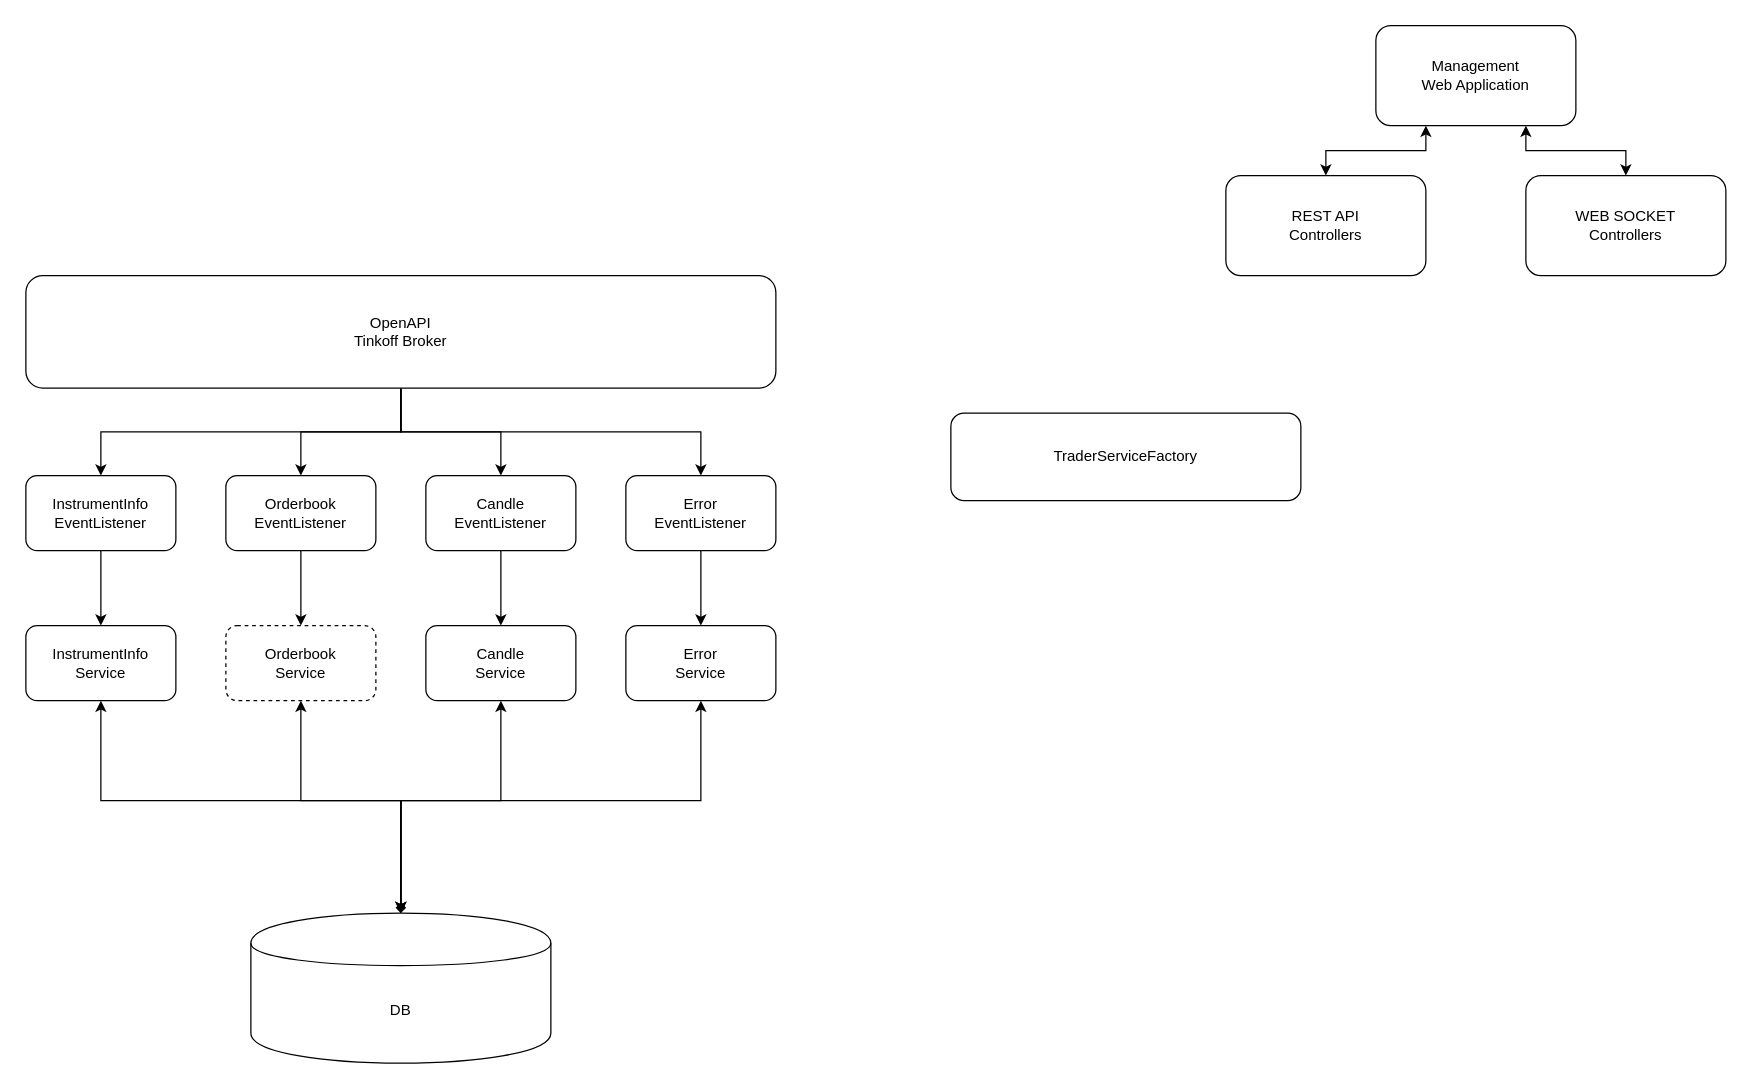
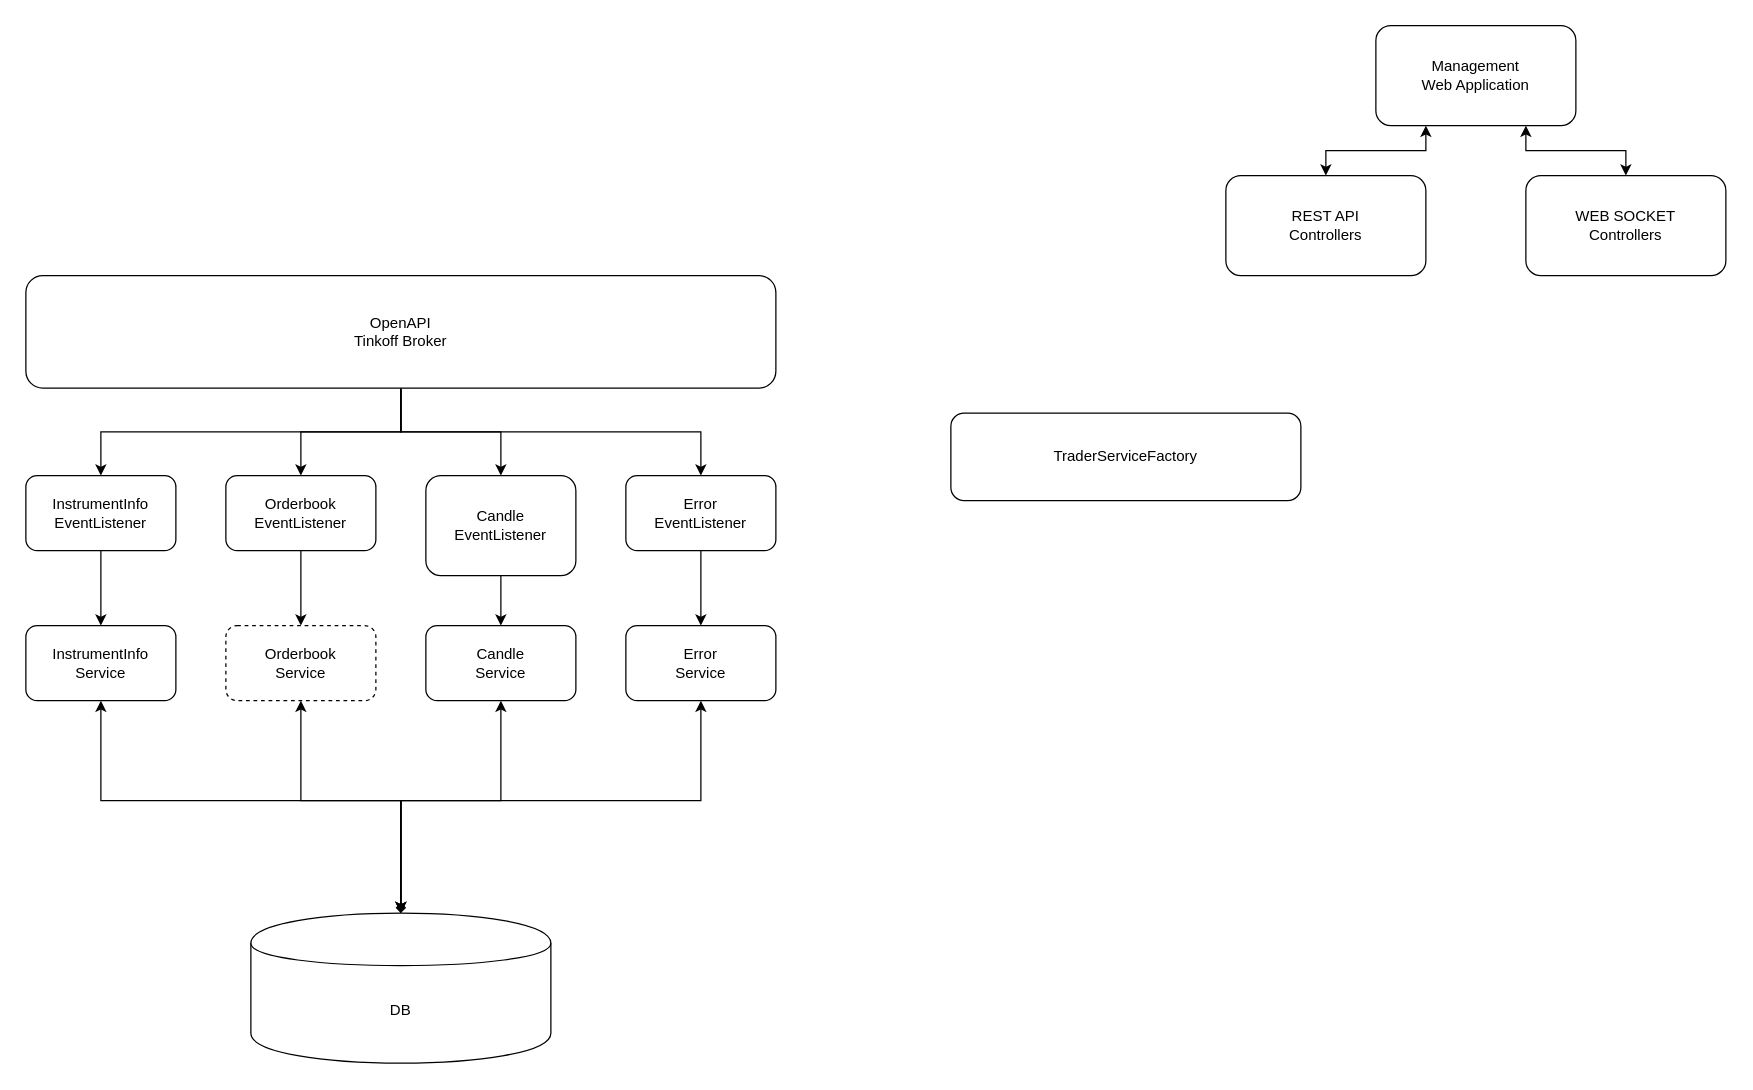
node "Candle EventListener": size 150x75 -> 150x100
